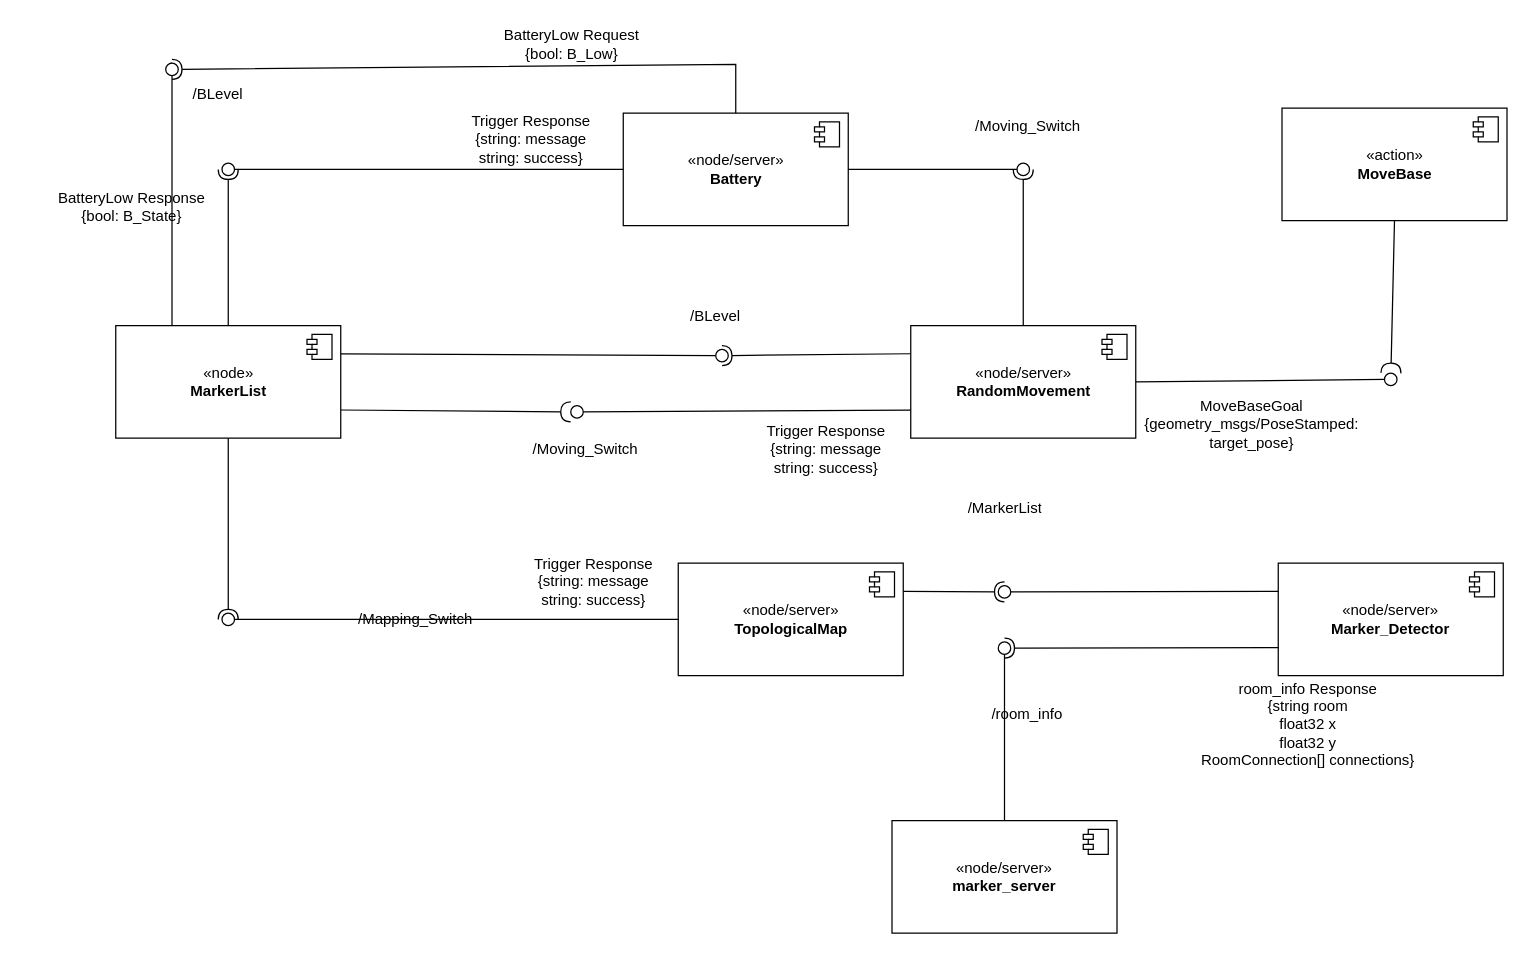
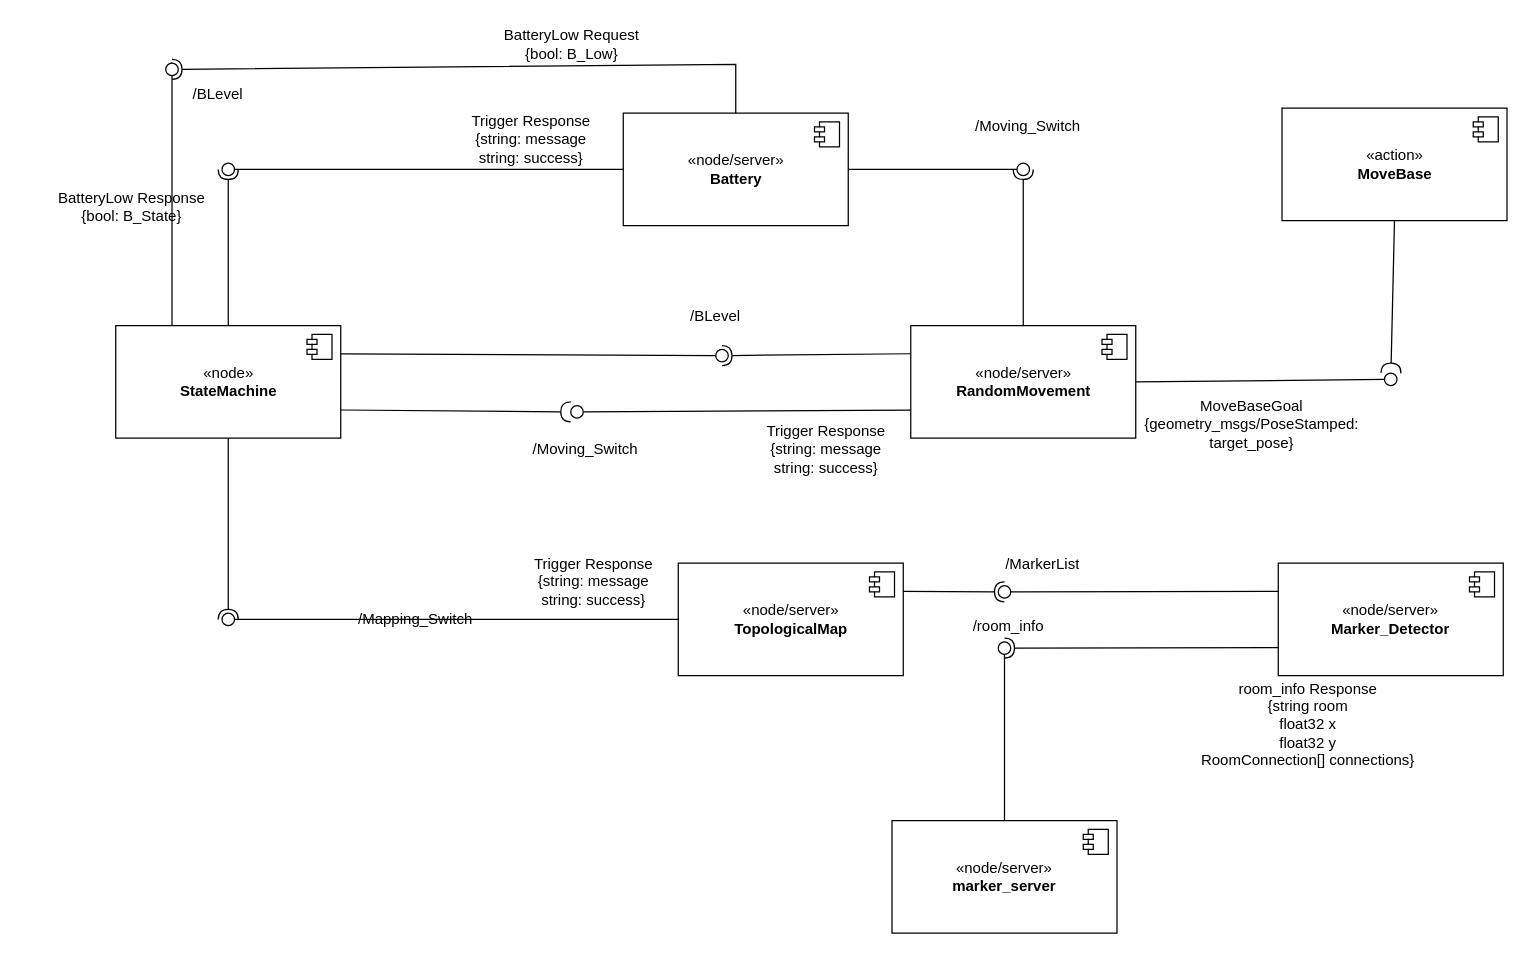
node "«node» MarkerList": label "«node» MarkerList" -> "«node» StateMachine"
node "/MarkerList": moved (1023, 507) -> (1061, 563)
node "/room_info": moved (1047, 713) -> (1028, 626)
